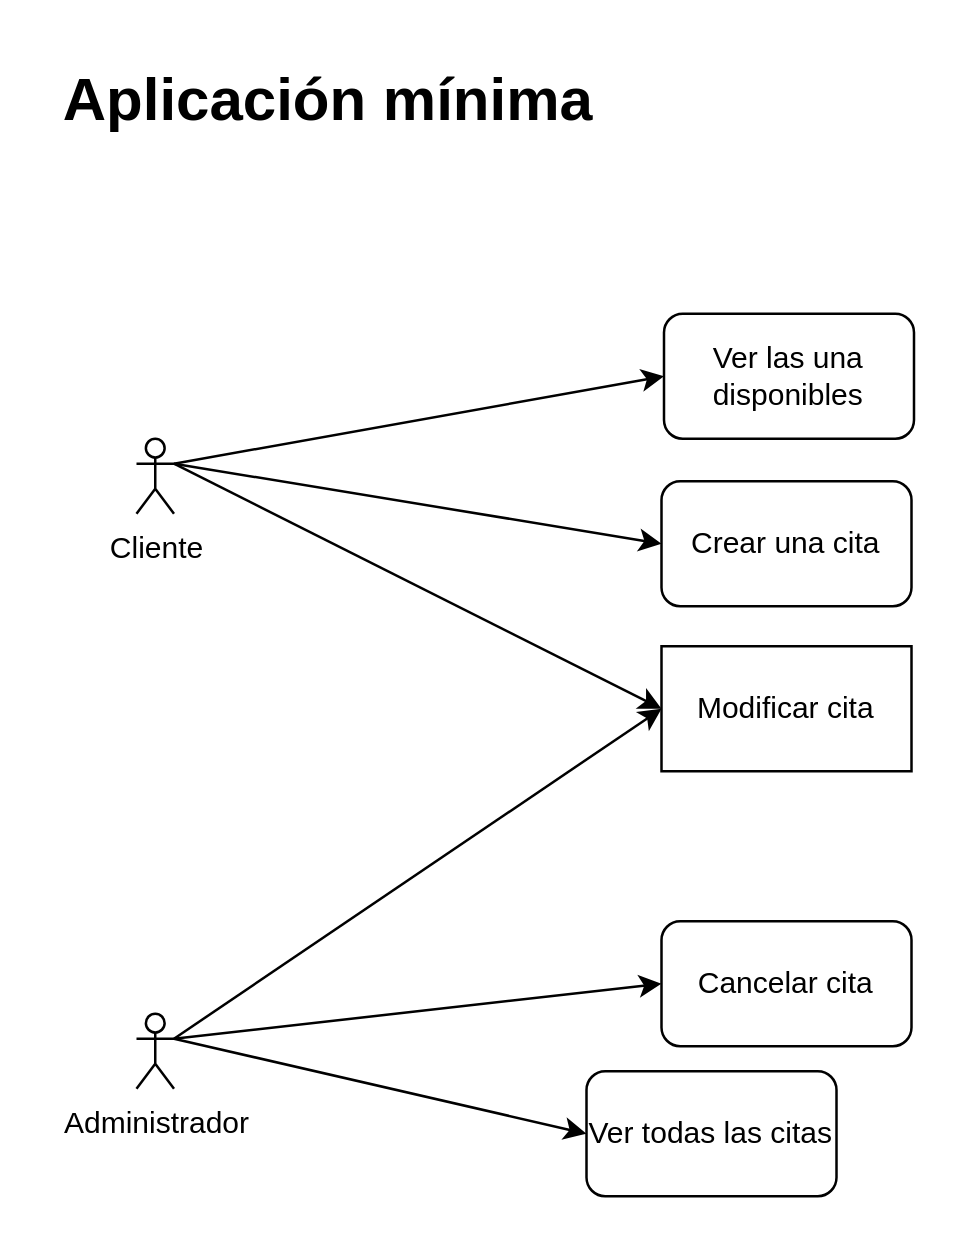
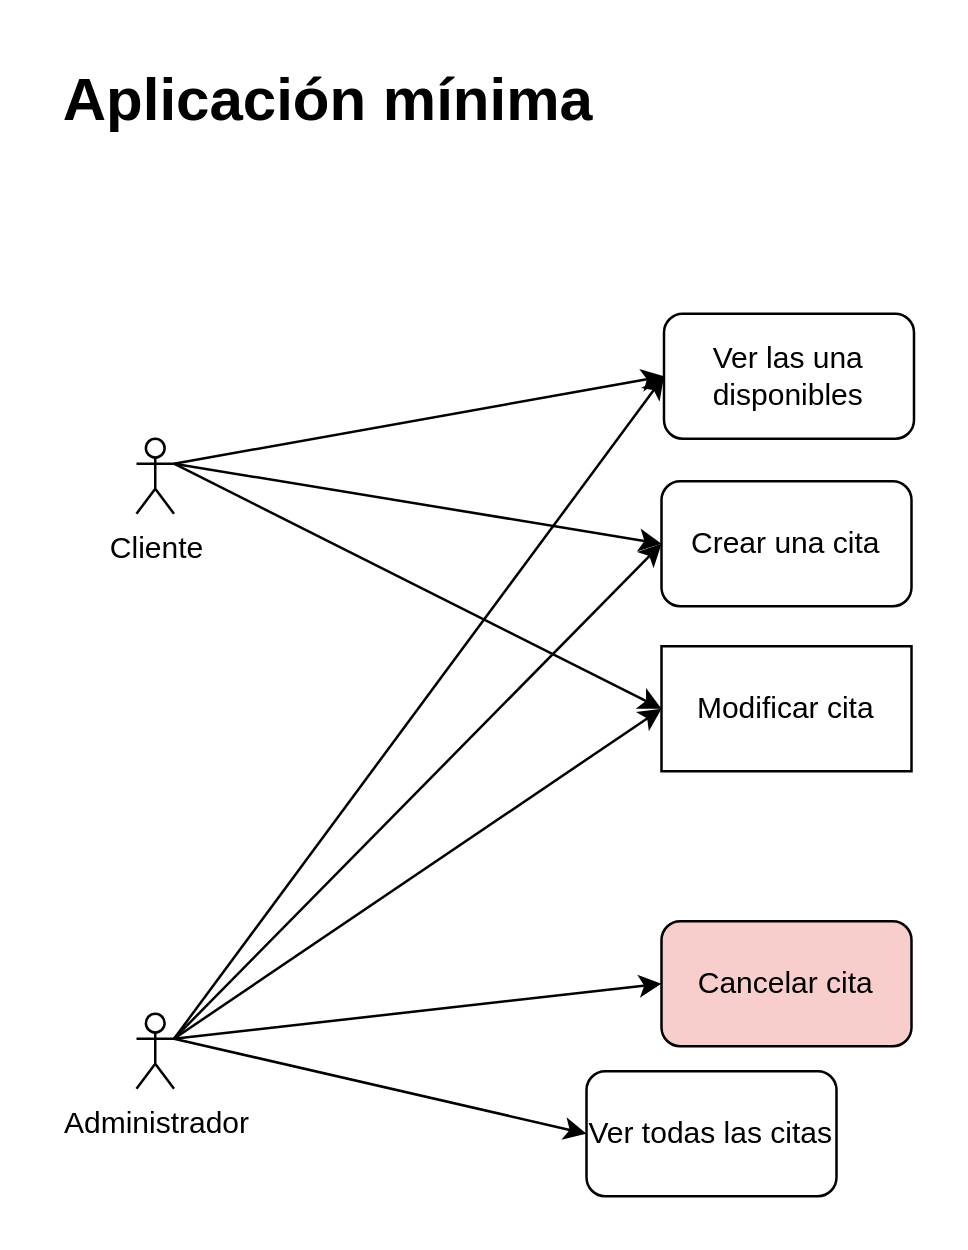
edge "Administrador" -> "Ver las una disponibles": added
edge "Administrador" -> "Crear una cita": added
node "Cancelar cita": fillcolor #ffffff -> #f8cecc
